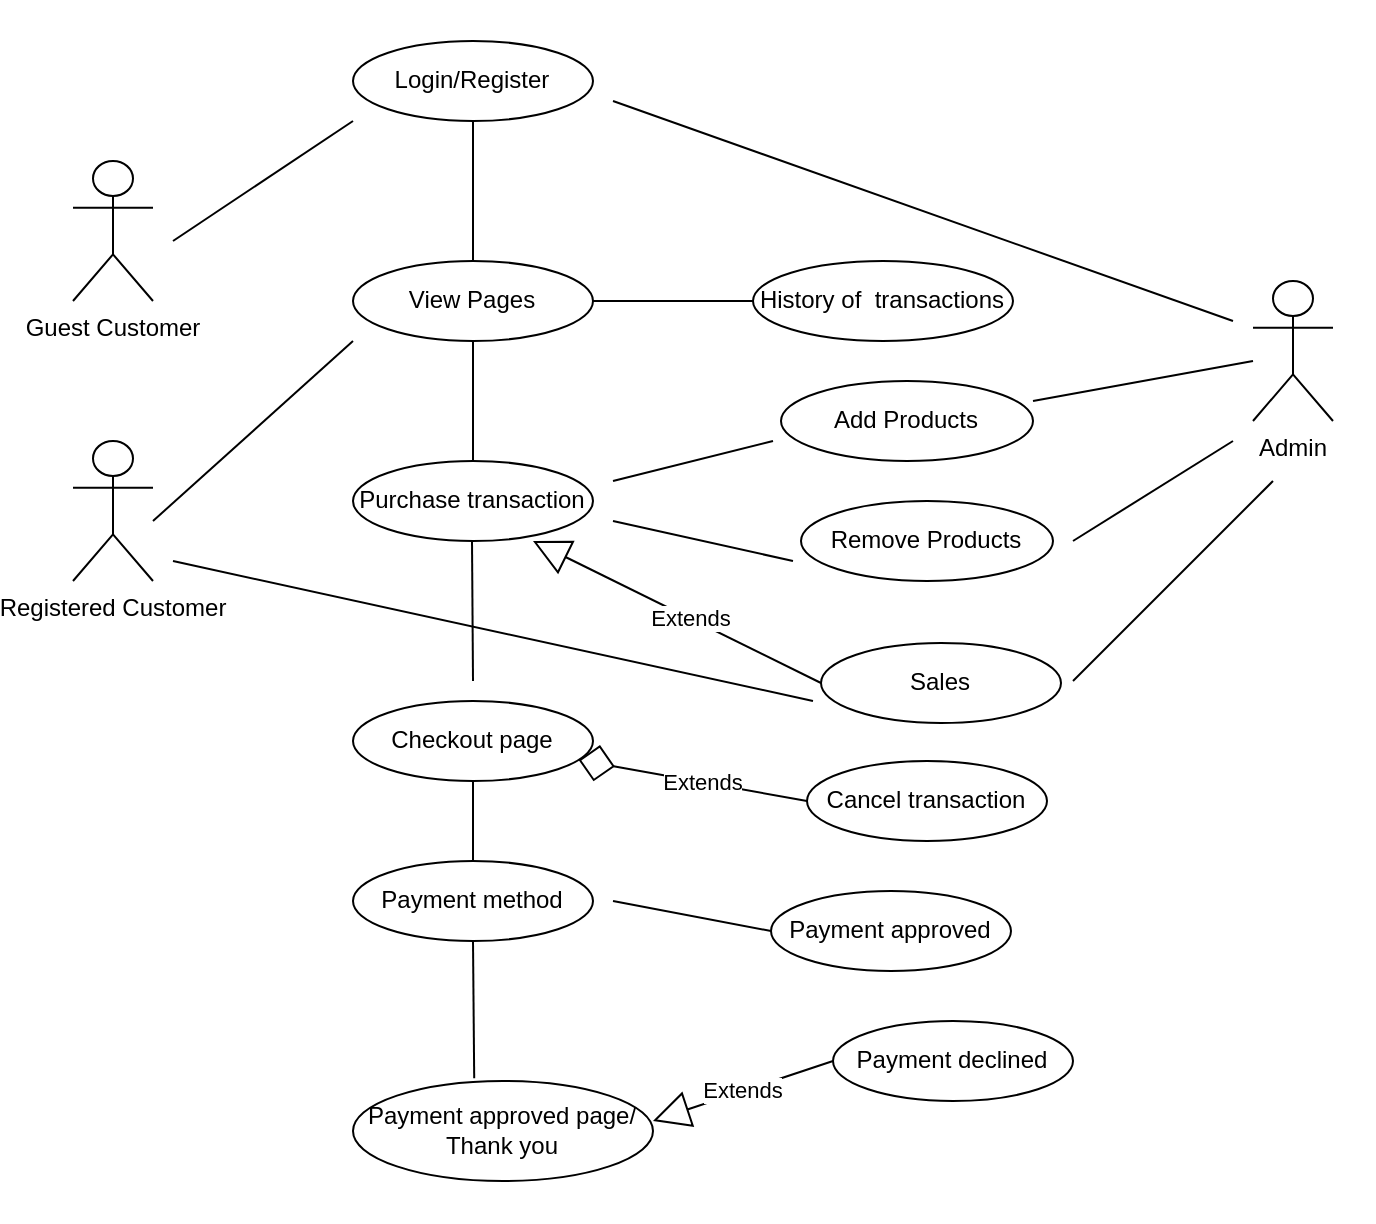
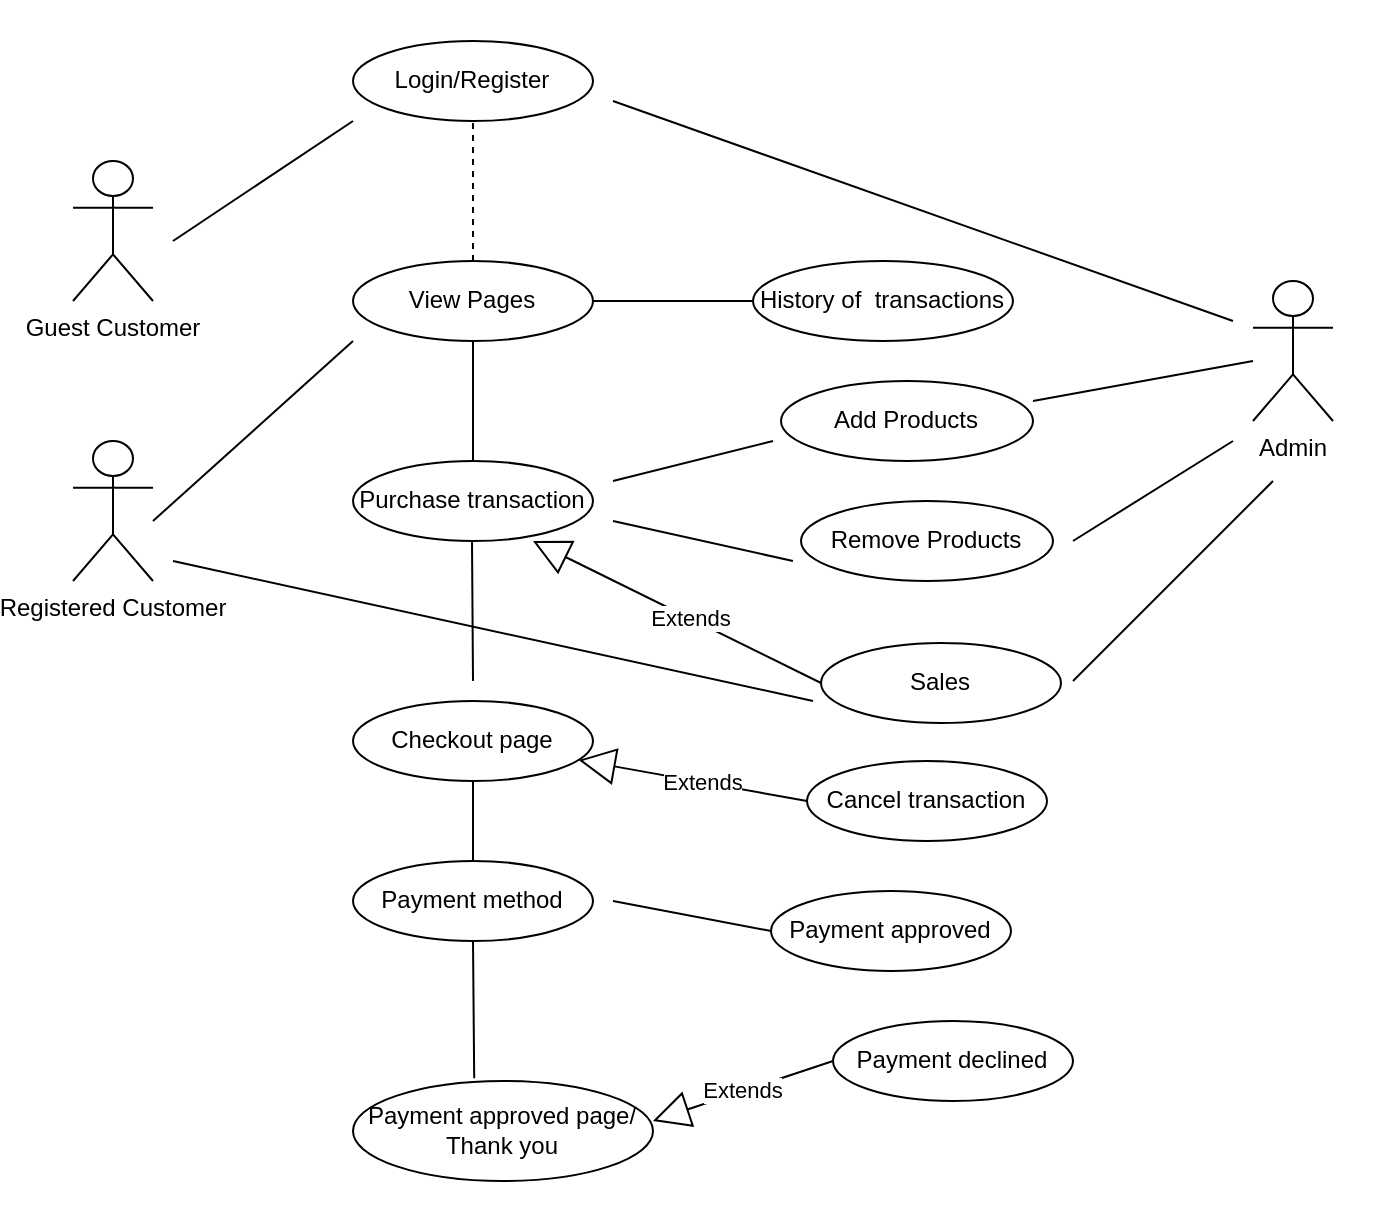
edge "Login/Register" -- "View Pages": style solid -> dashed
edge "Cancel transaction" -> "Checkout page": arrowhead diamond -> block
